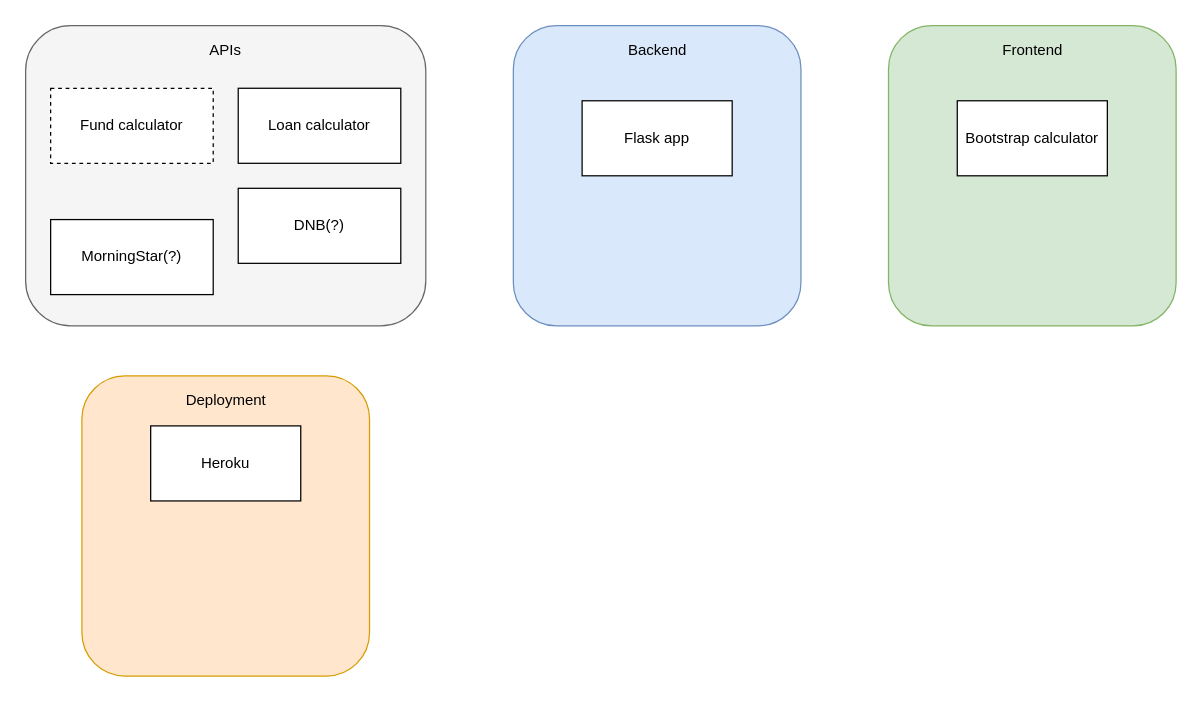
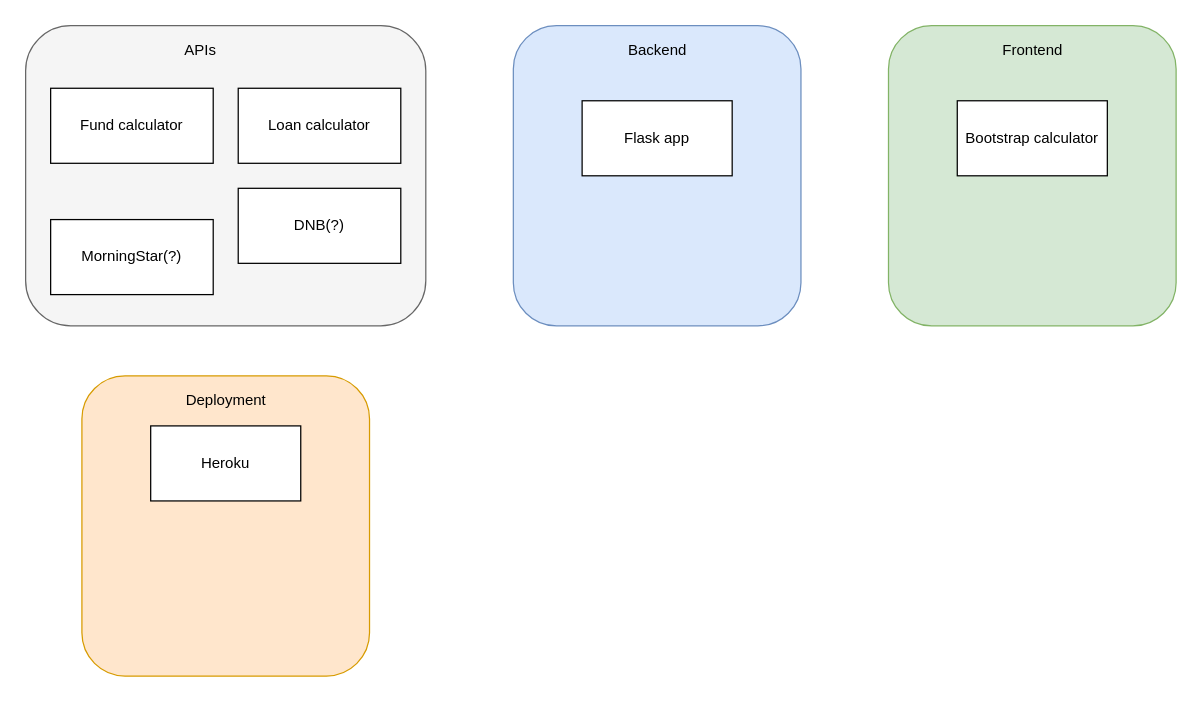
node "APIs": moved (226, 51) -> (201, 51)
node "Fund calculator": style dashed -> solid
